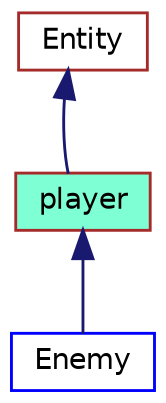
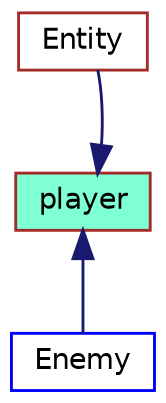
edge "player" -> "Entity": reversed
